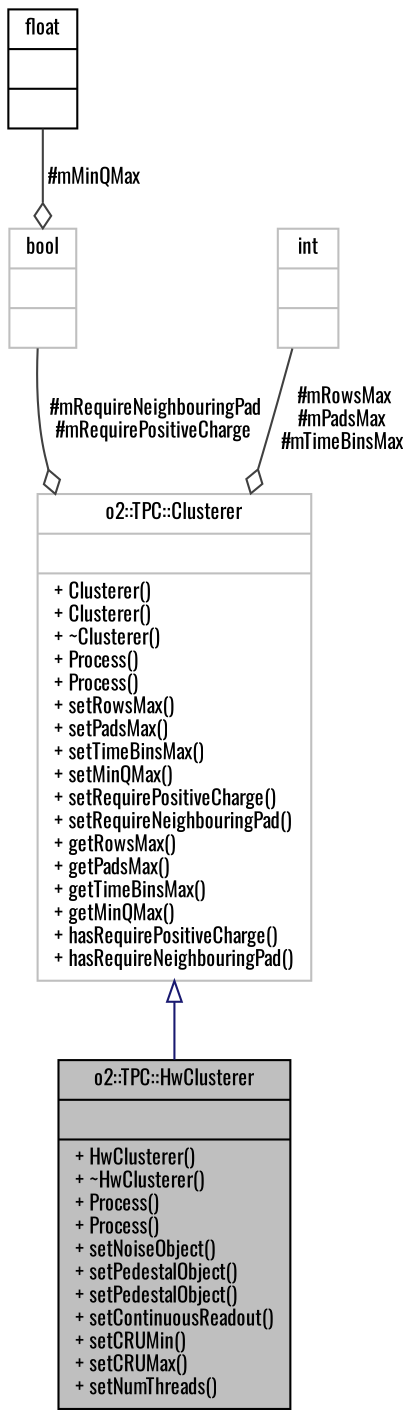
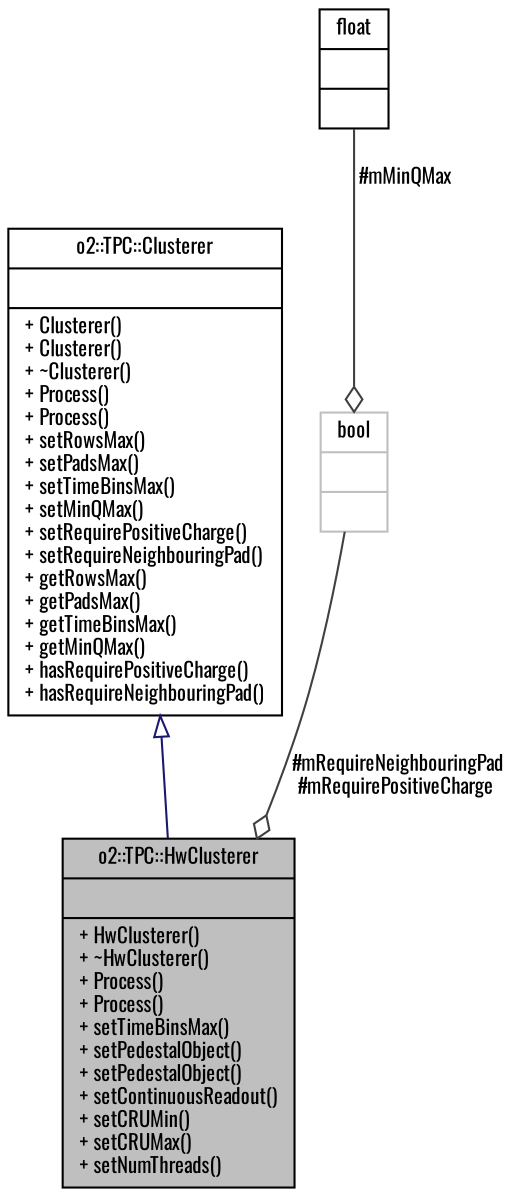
node "int": removed
edge "bool" -> "o2::TPC::Clusterer": now "bool" -> "o2::TPC::HwClusterer"
node "o2::TPC::Clusterer": color grey75 -> black
node "o2::TPC::HwClusterer": text "+ setNoiseObject()" -> "+ setTimeBinsMax()"
